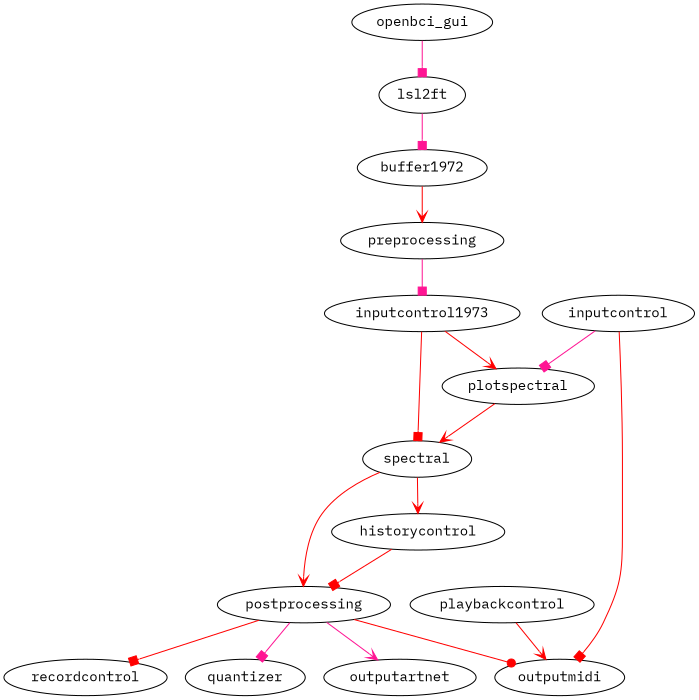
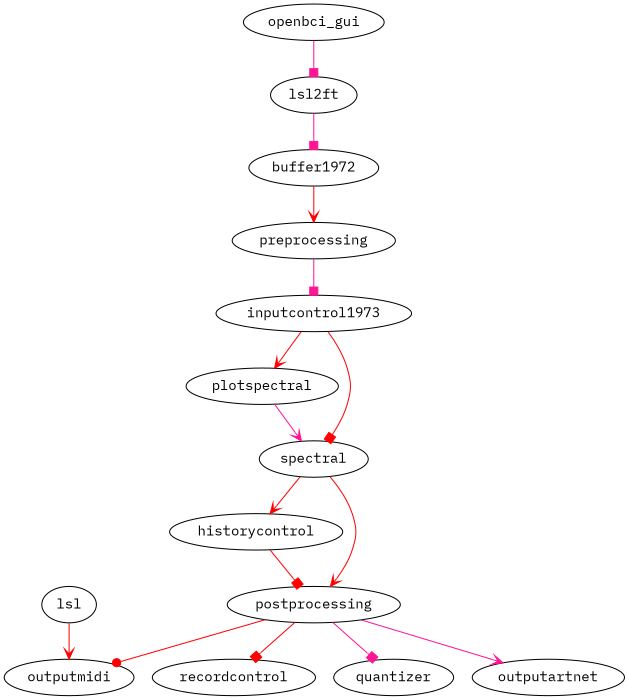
node "inputcontrol": removed
edge "plotspectral" -> "spectral": color red -> deeppink
node "playbackcontrol": label "playbackcontrol" -> "lsl"
